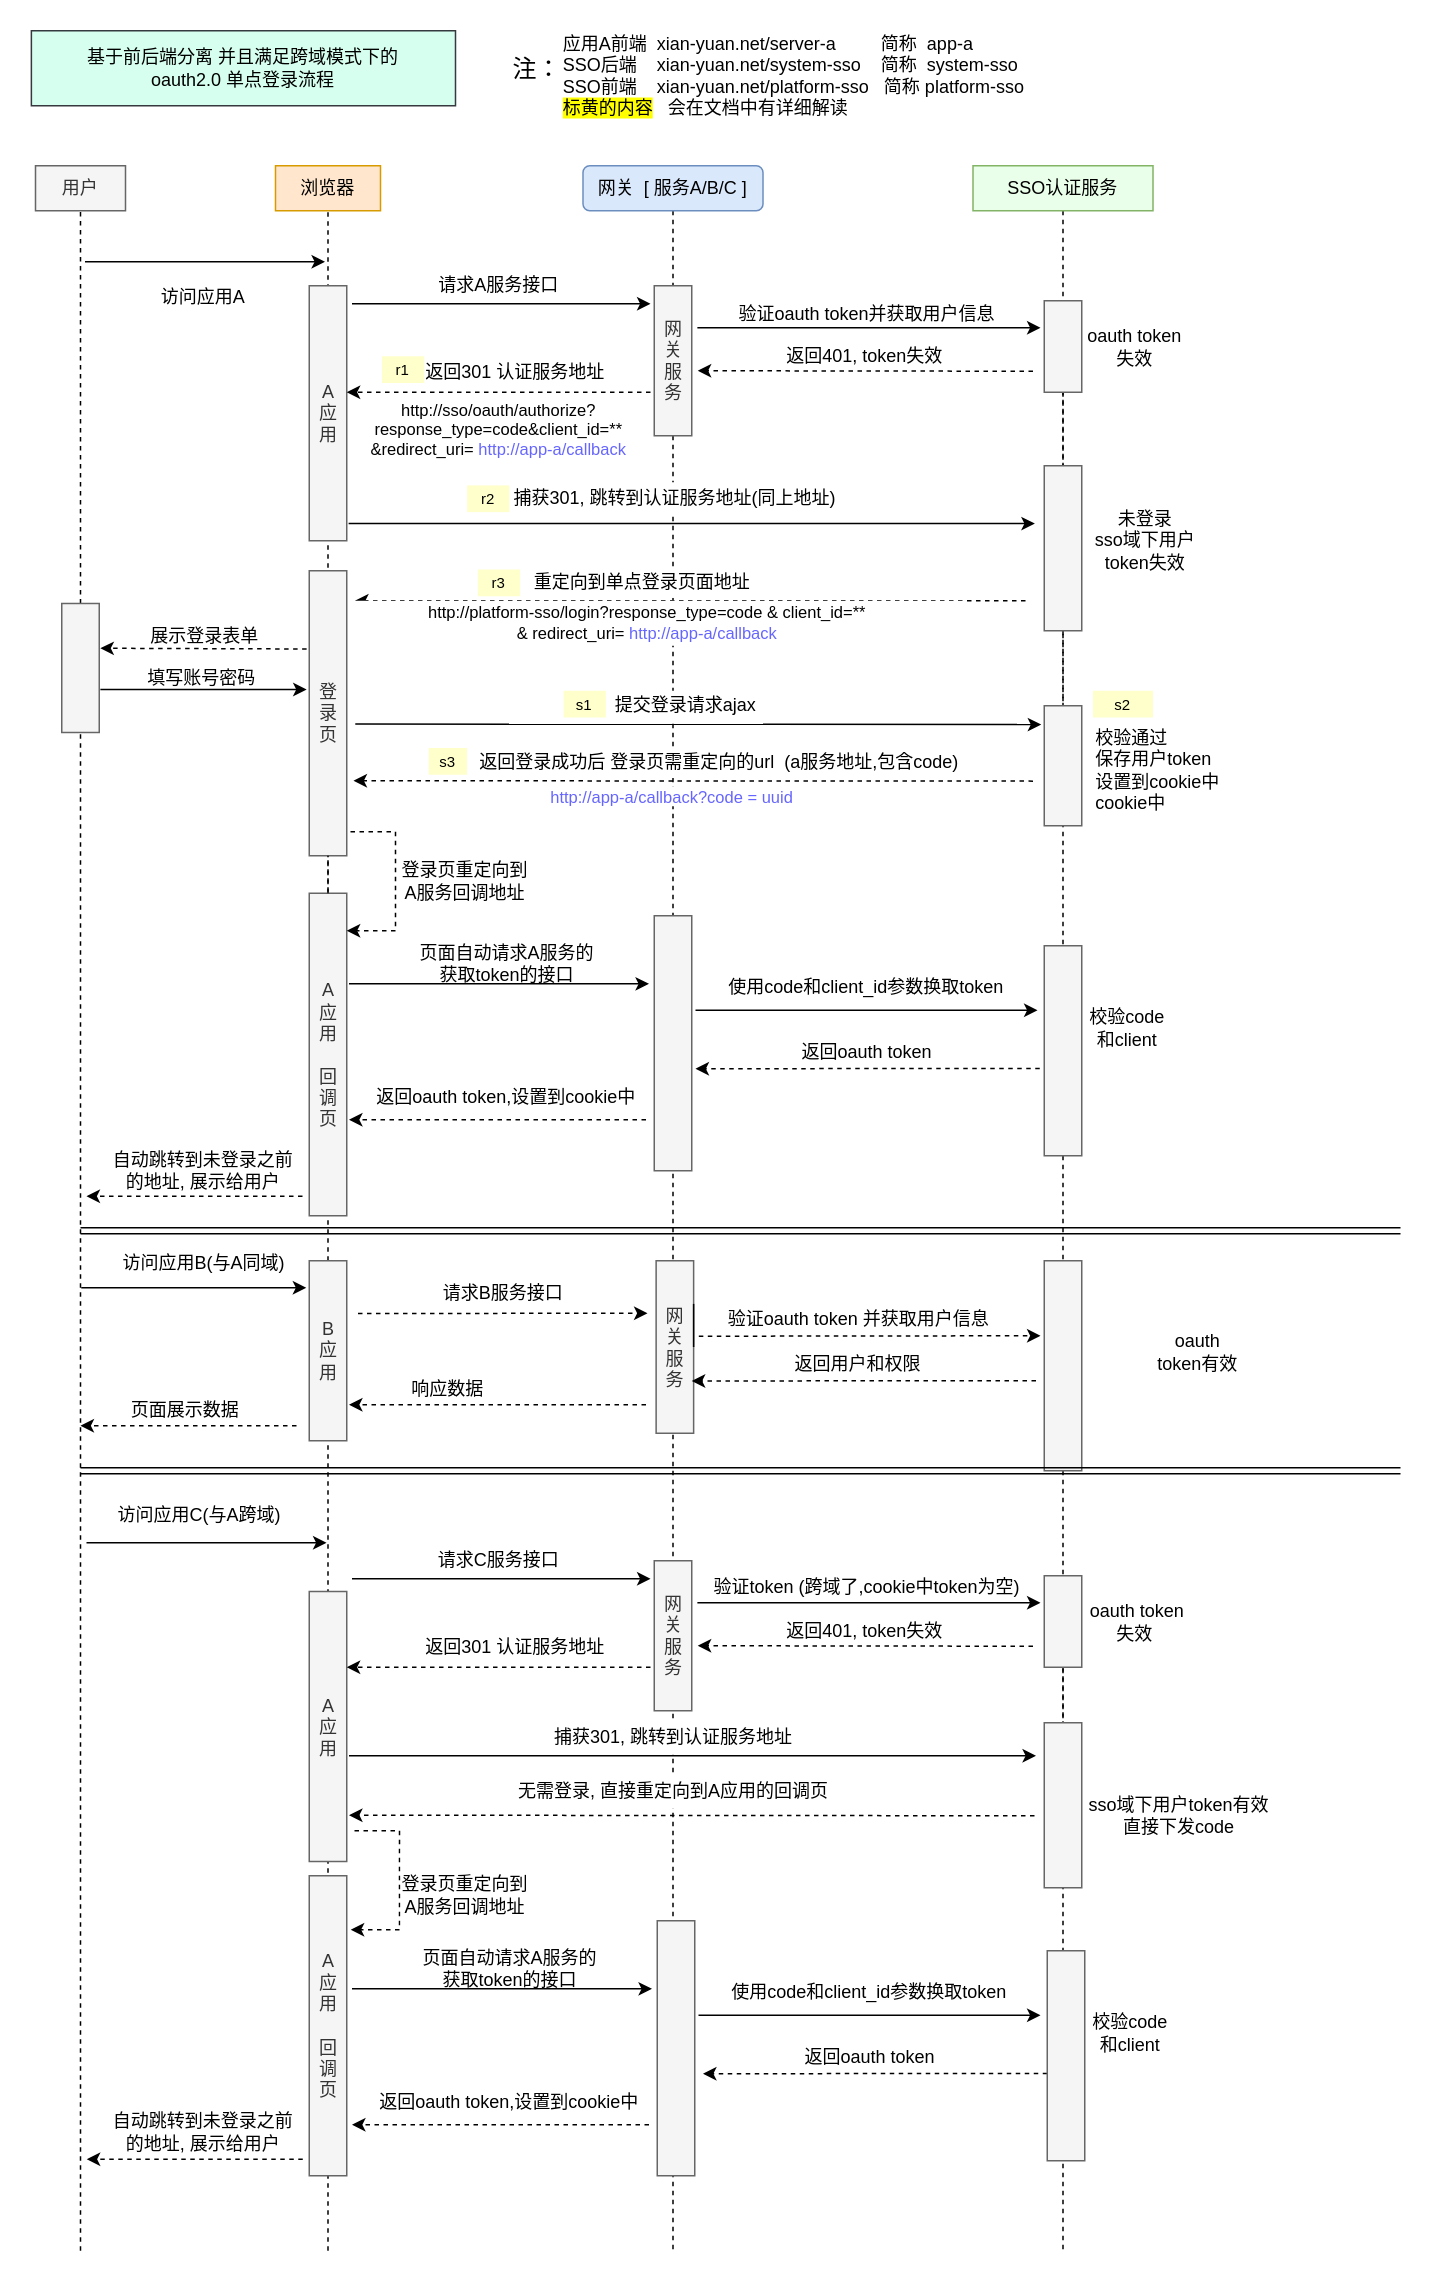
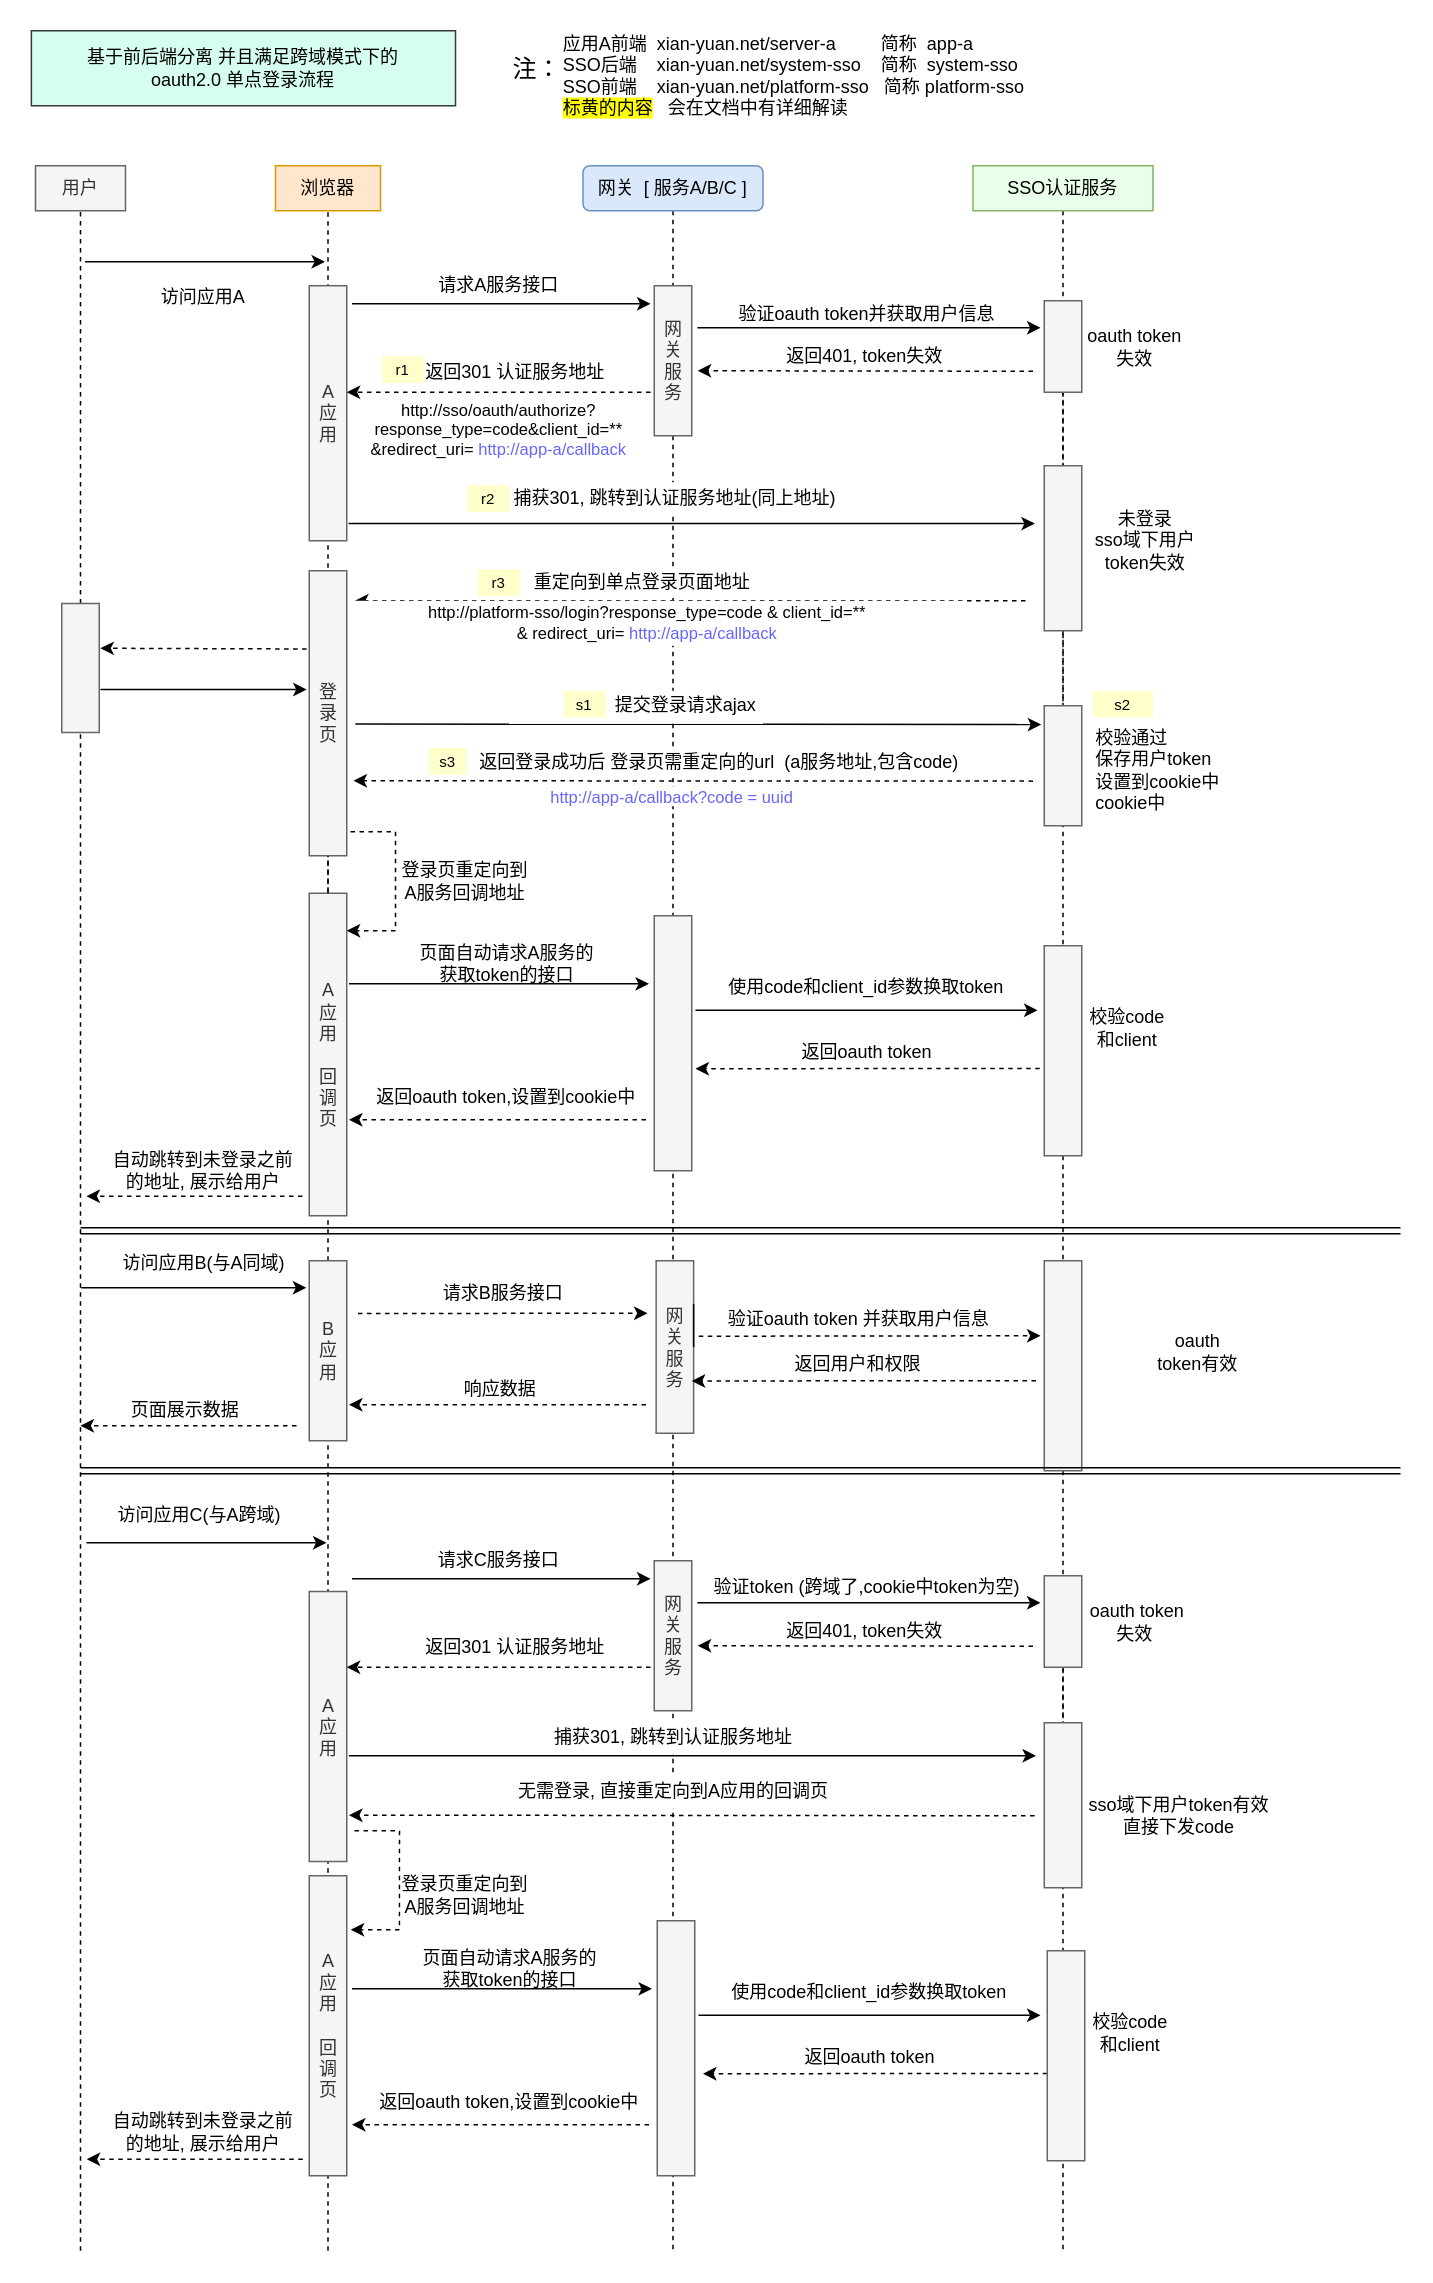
node "展示登录表单": removed
node "填写账号密码": removed
node "响应数据": moved (448, 1389) -> (500, 1389)
